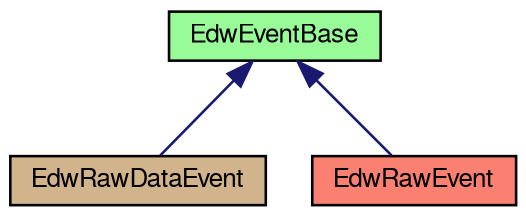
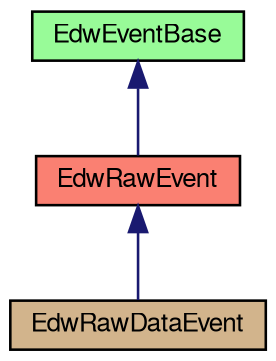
edge "EdwRawDataEvent" -> "EdwEventBase": now "EdwRawDataEvent" -> "EdwRawEvent"
